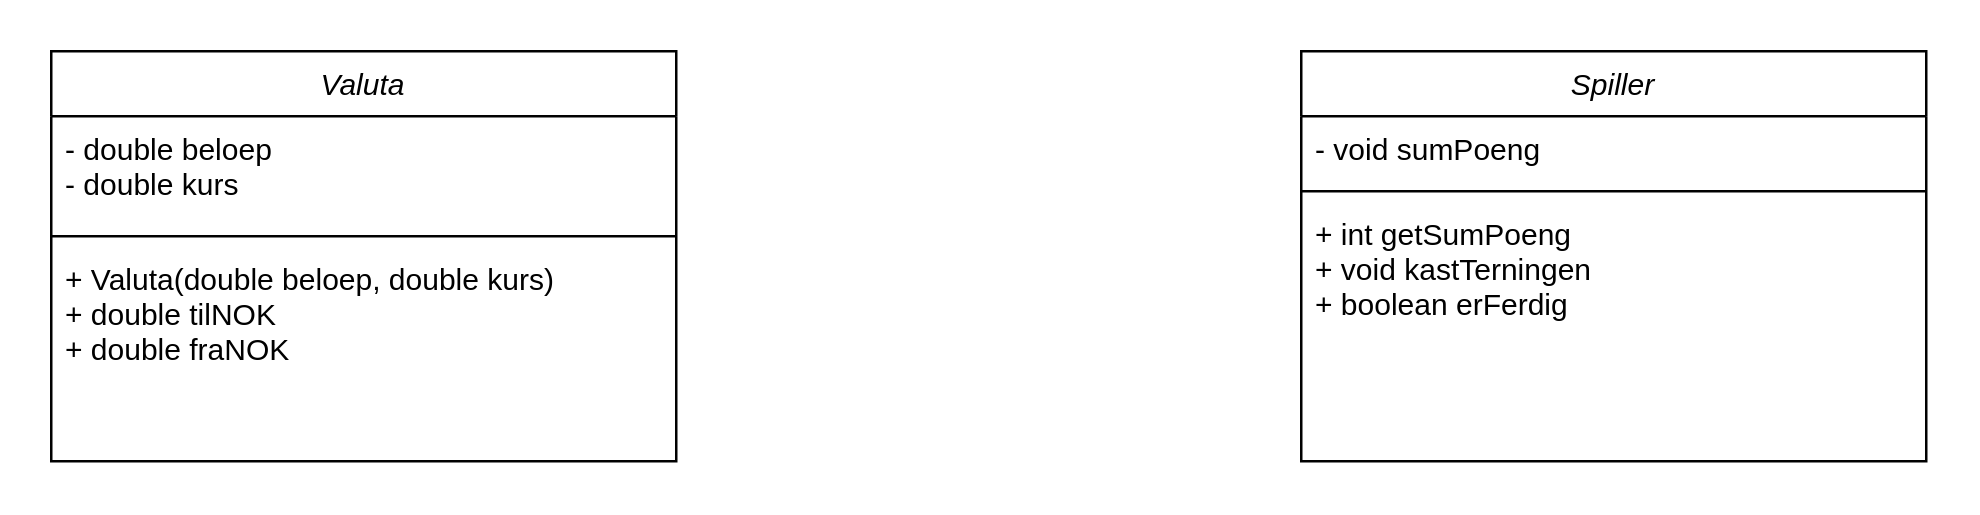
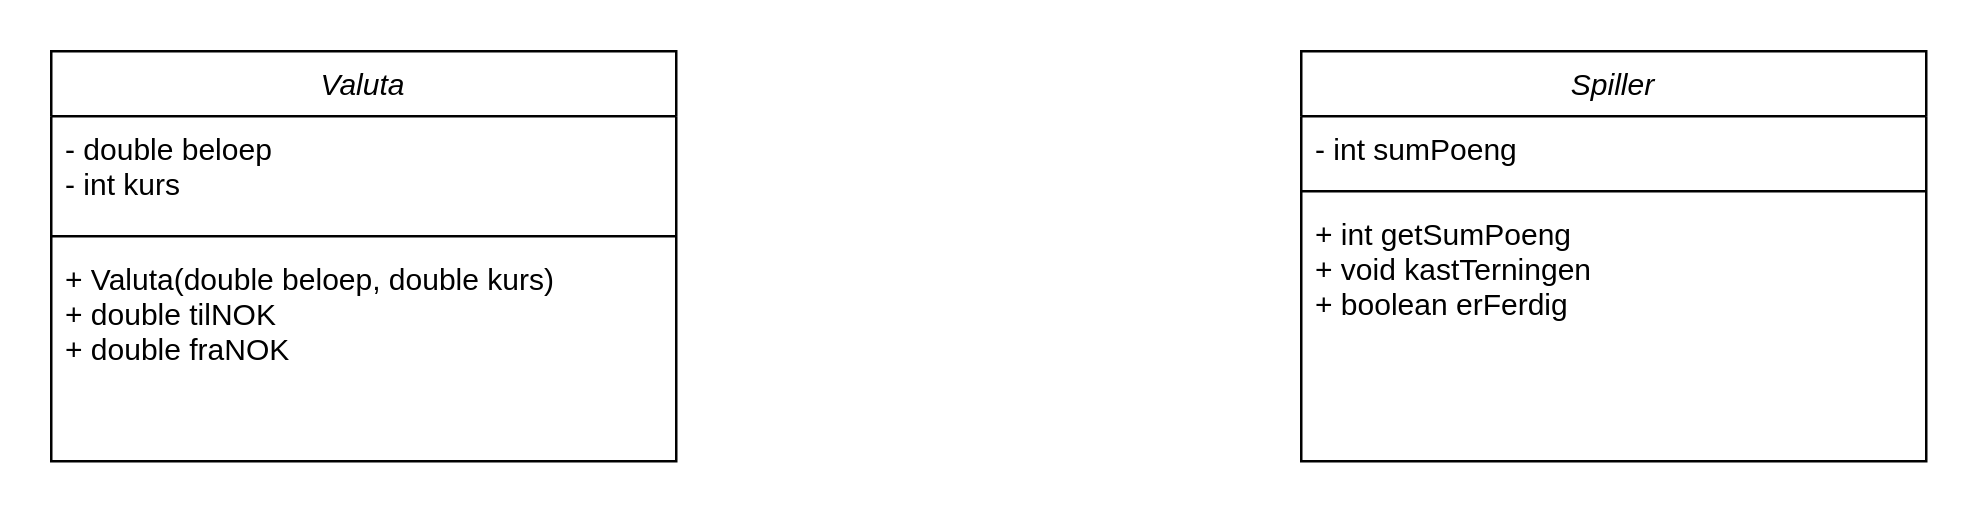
node "- double beloep - double kurs": label "- double beloep - double kurs" -> "- double beloep - int kurs"
node "- void sumPoeng": label "- void sumPoeng" -> "- int sumPoeng"
